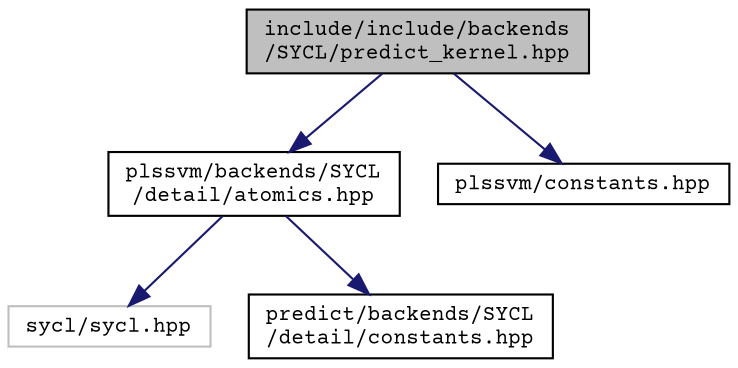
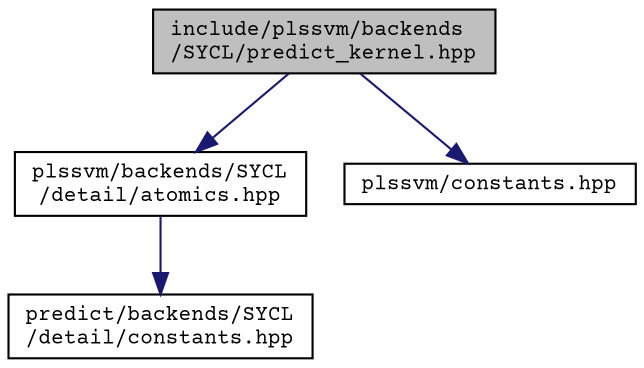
node "include/include/backends /SYCL/predict_kernel.hpp": label "include/include/backends /SYCL/predict_kernel.hpp" -> "include/plssvm/backends /SYCL/predict_kernel.hpp"
node "sycl/sycl.hpp": removed
